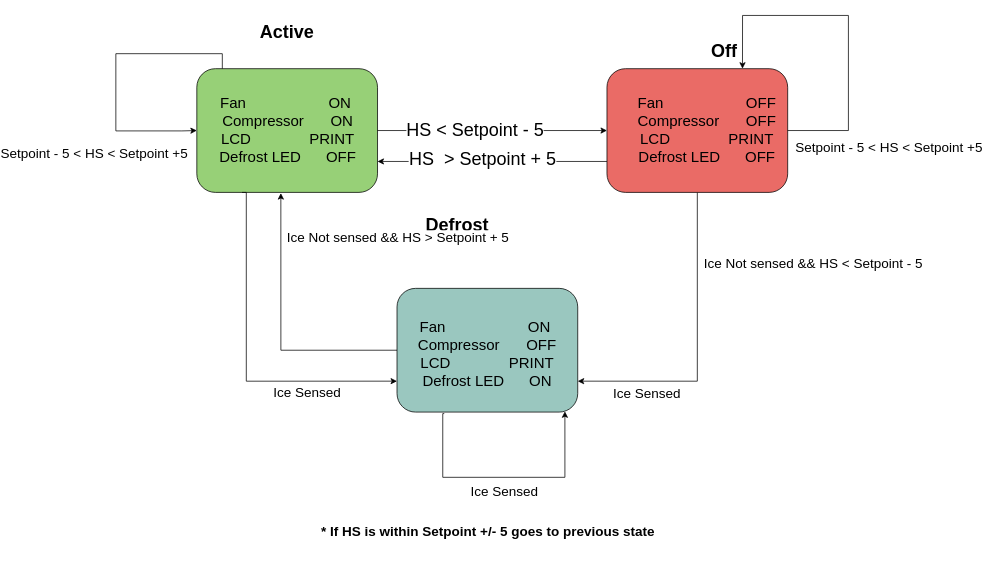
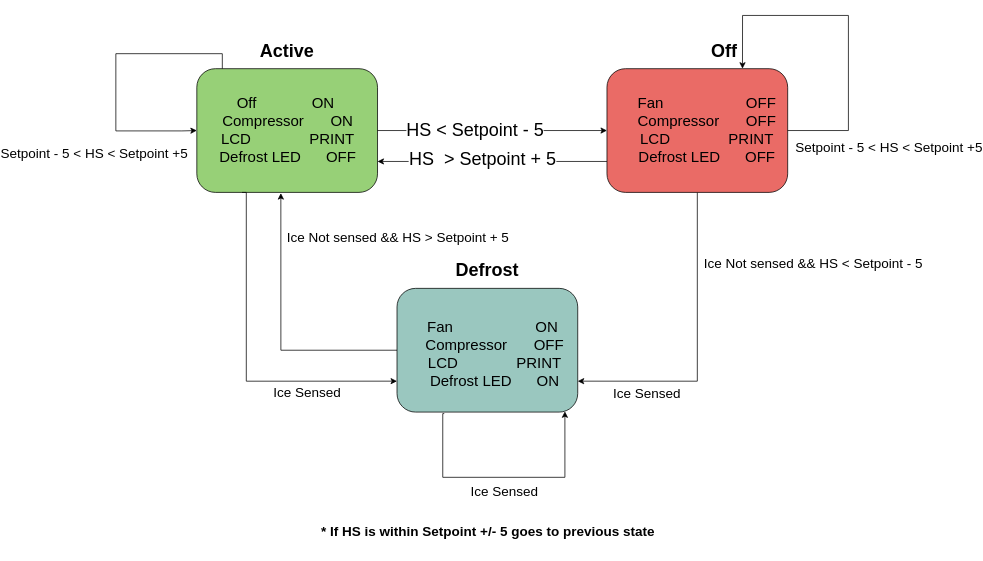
node "Active": moved (287, 33) -> (287, 51)
node "Fan ON Compressor ON LCD PRINT Defrost LED OFF": label "Fan ON Compressor ON LCD PRINT Defrost LED OFF" -> "Off ON Compressor ON LCD PRINT Defrost LED OFF"
node "Defrost": moved (458, 225) -> (488, 270)
node "Fan ON Compressor OFF LCD PRINT Defrost LED ON": moved (488, 354) -> (495, 354)
